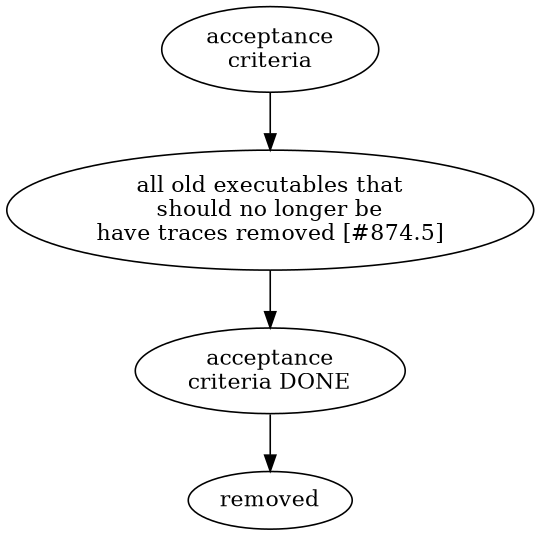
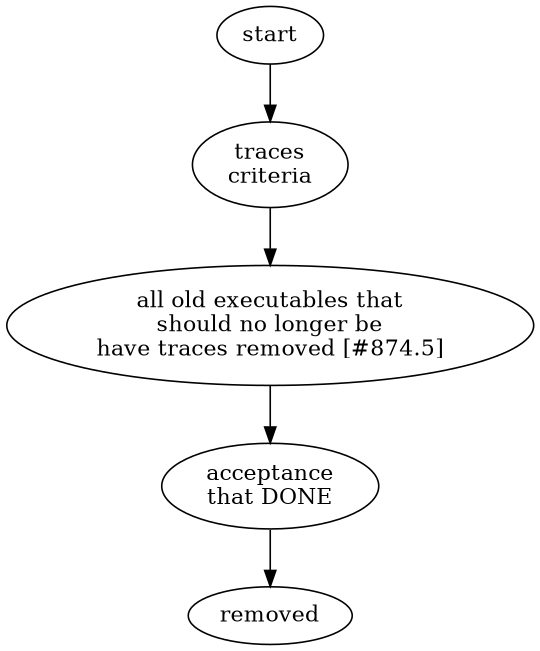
node "start": added
node "acceptance criteria": label "acceptance criteria" -> "traces criteria"
node "acceptance criteria DONE": label "acceptance criteria DONE" -> "acceptance that DONE"
